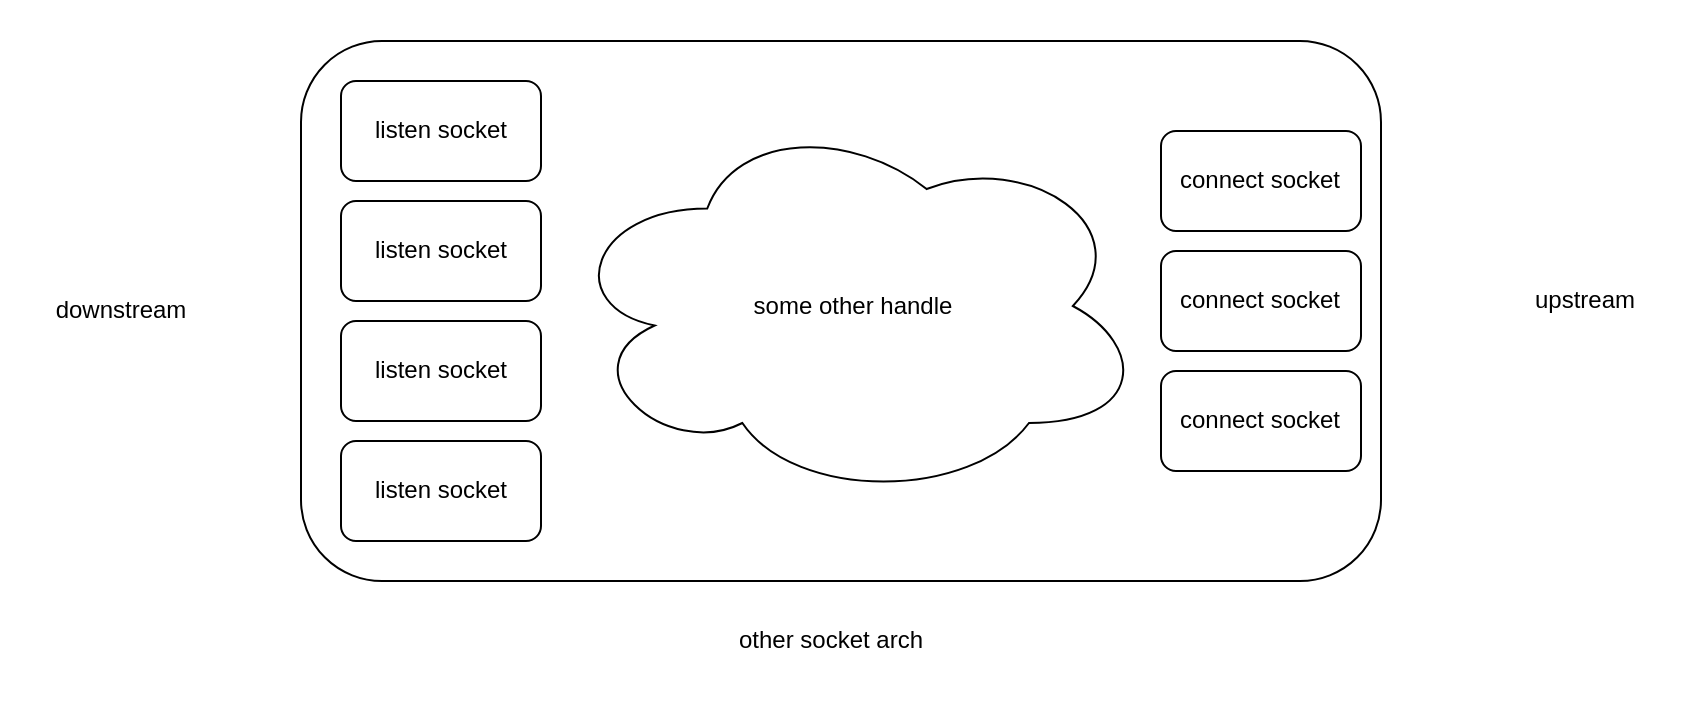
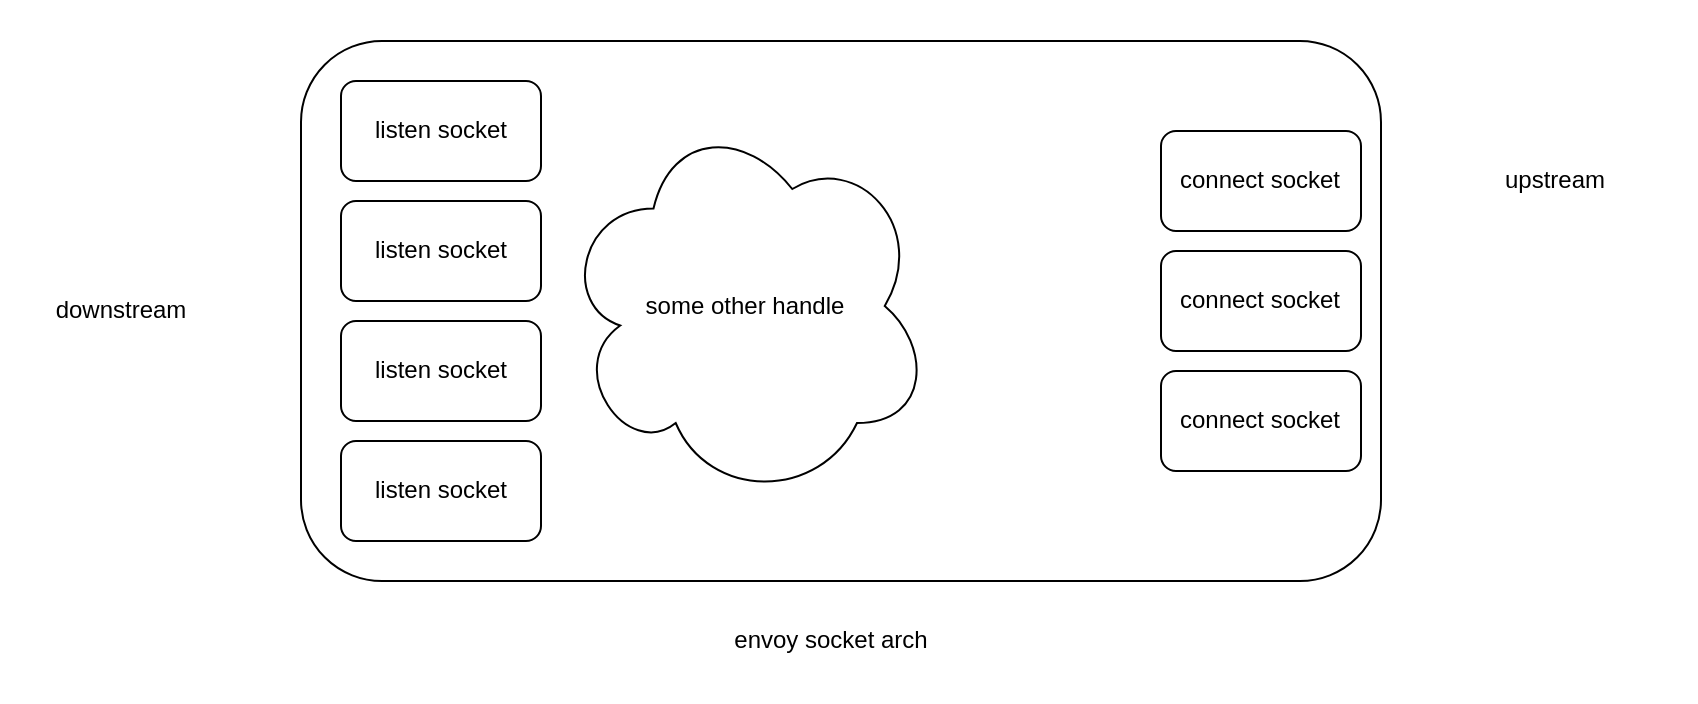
node "upstream": moved (1585, 301) -> (1555, 181)
node "some other handle": size 585x390 -> 370x390
node "other socket arch": label "other socket arch" -> "envoy socket arch"
